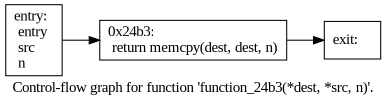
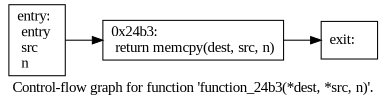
node "0x24b3:": text "return memcpy(dest, dest, n)" -> "return memcpy(dest, src, n)"
